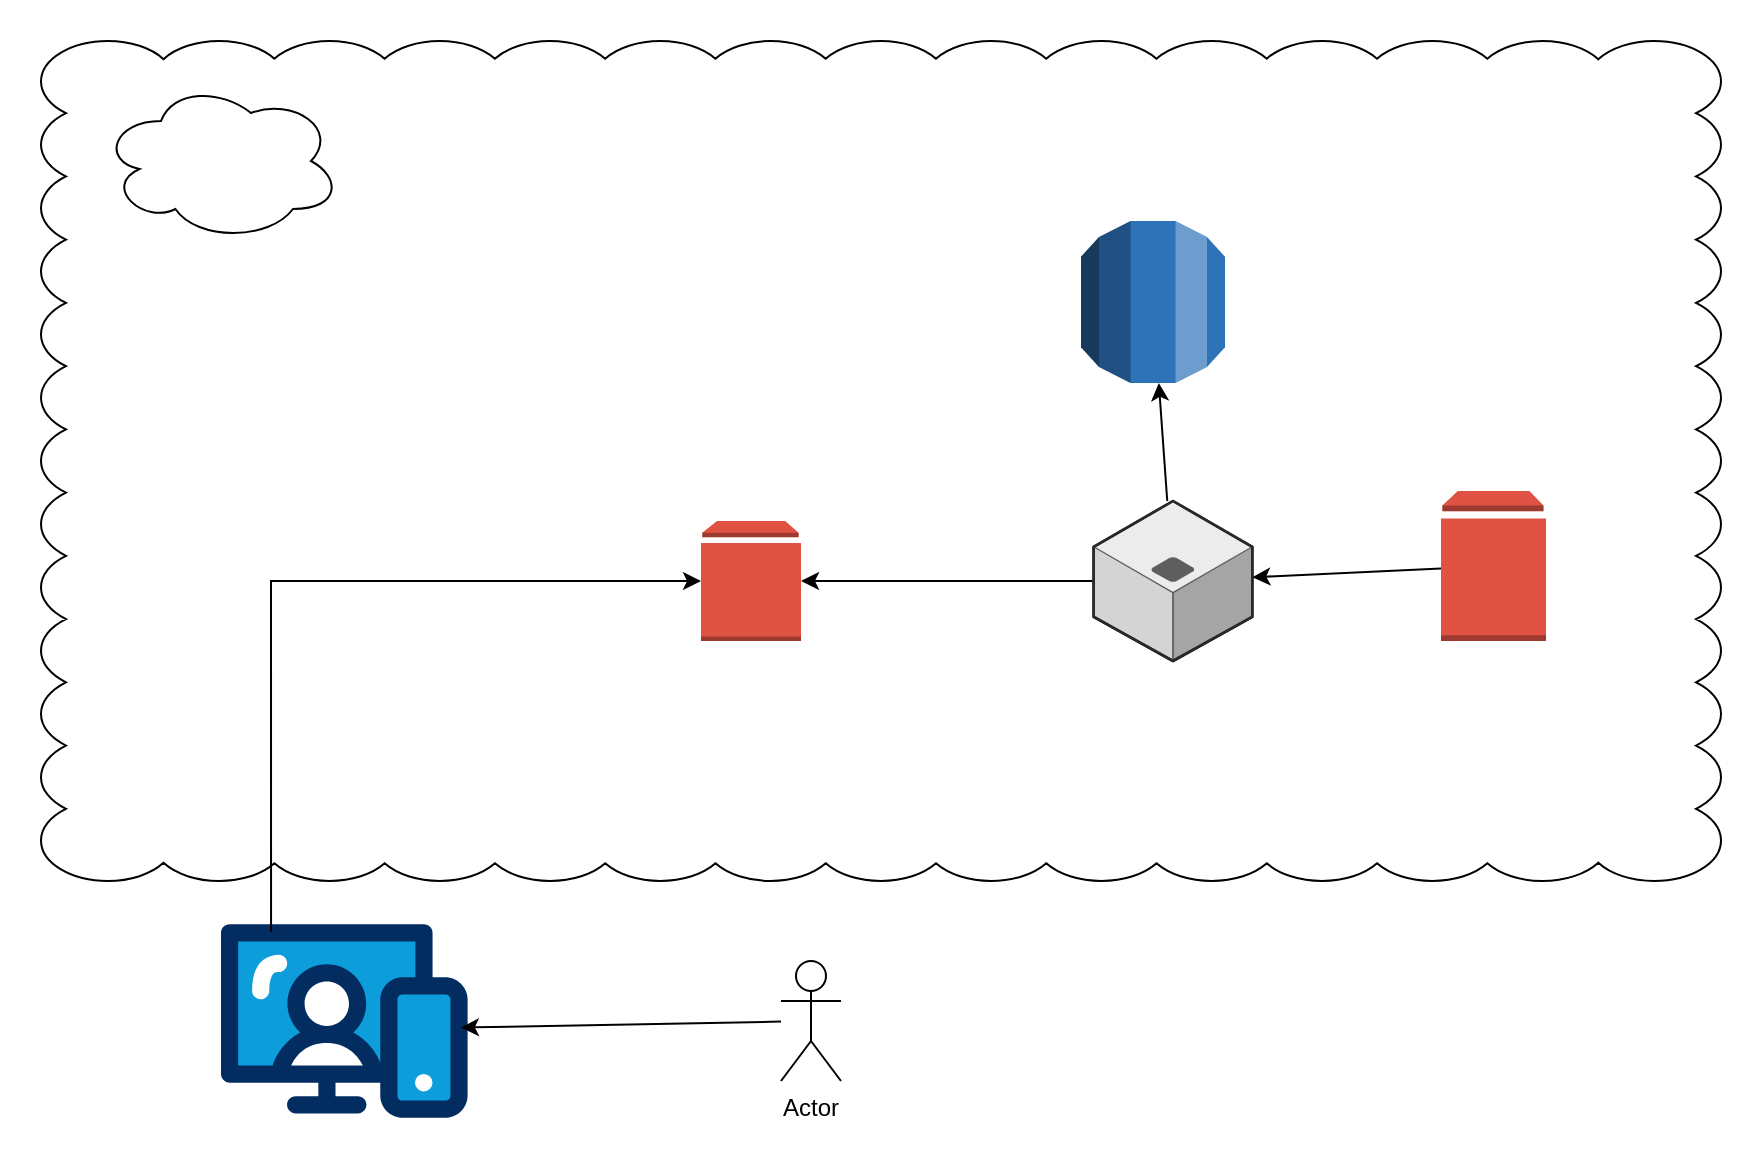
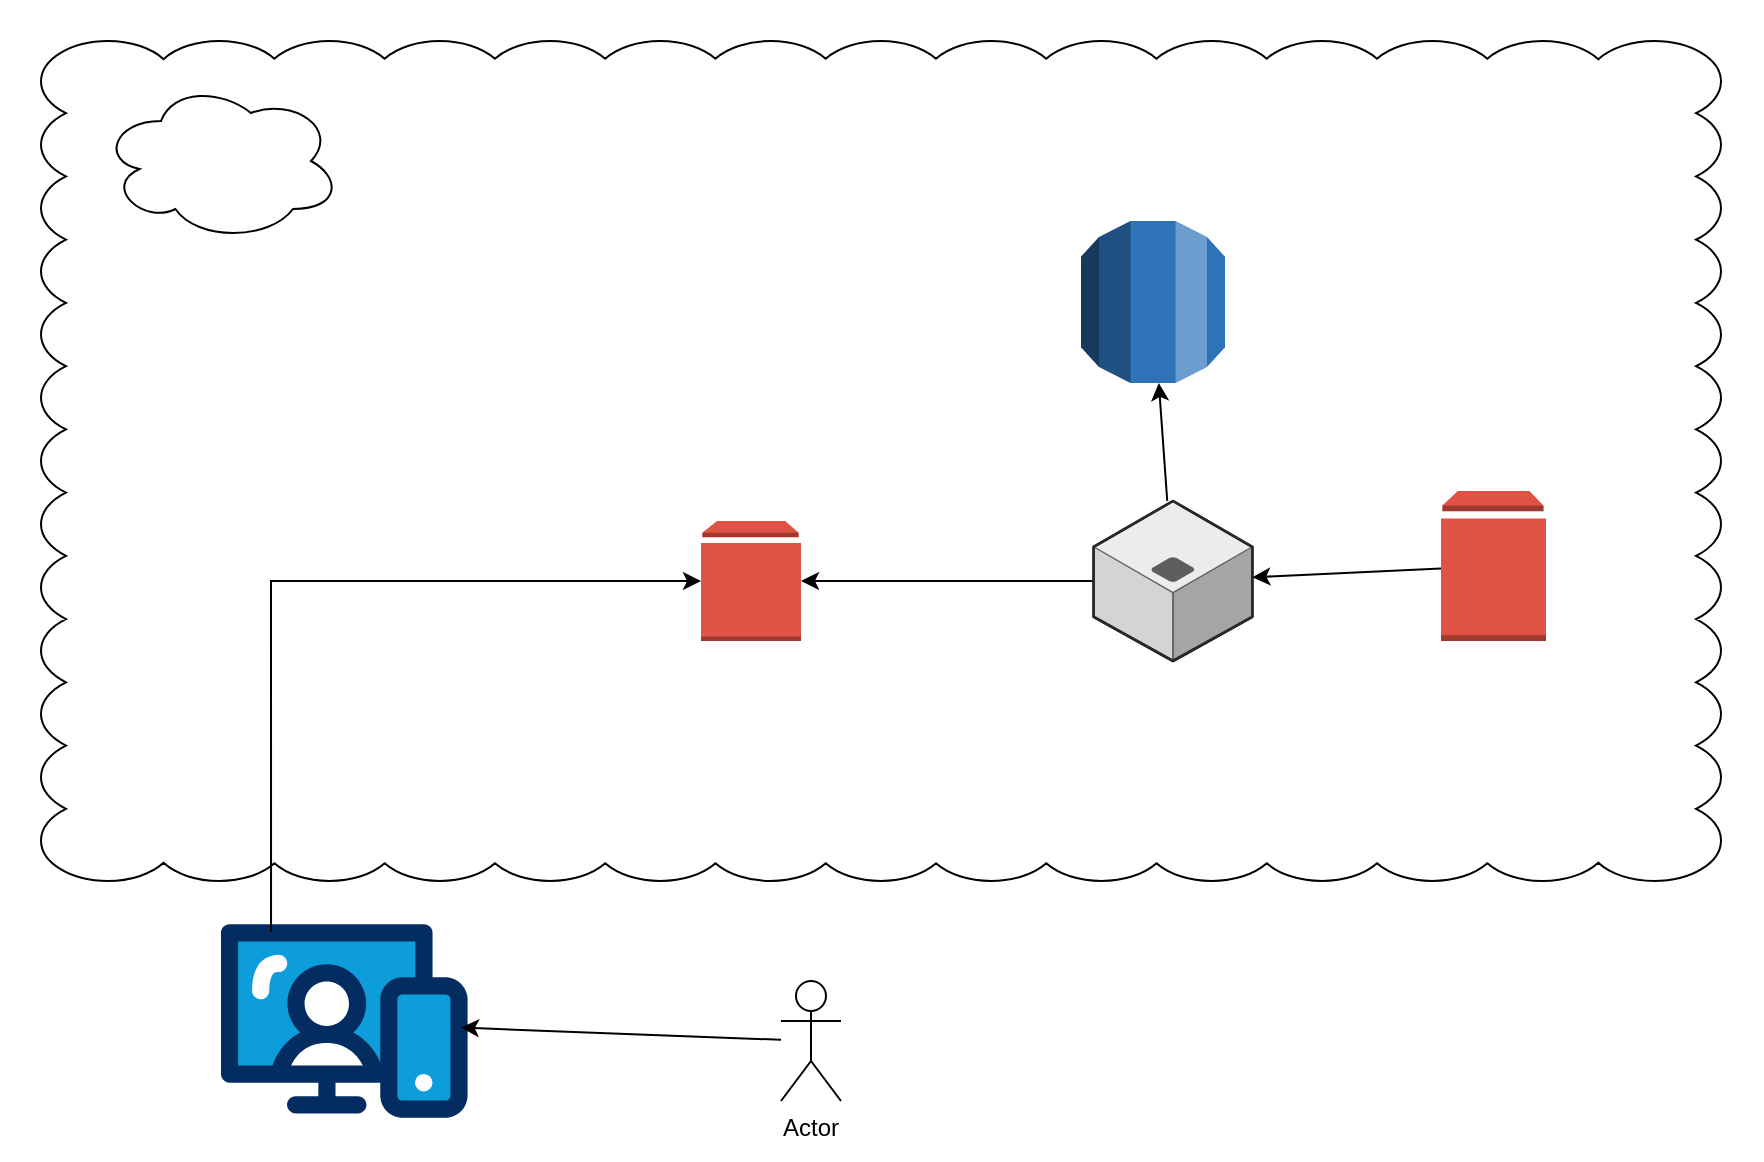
node "Actor": moved (811, 1021) -> (811, 1041)
